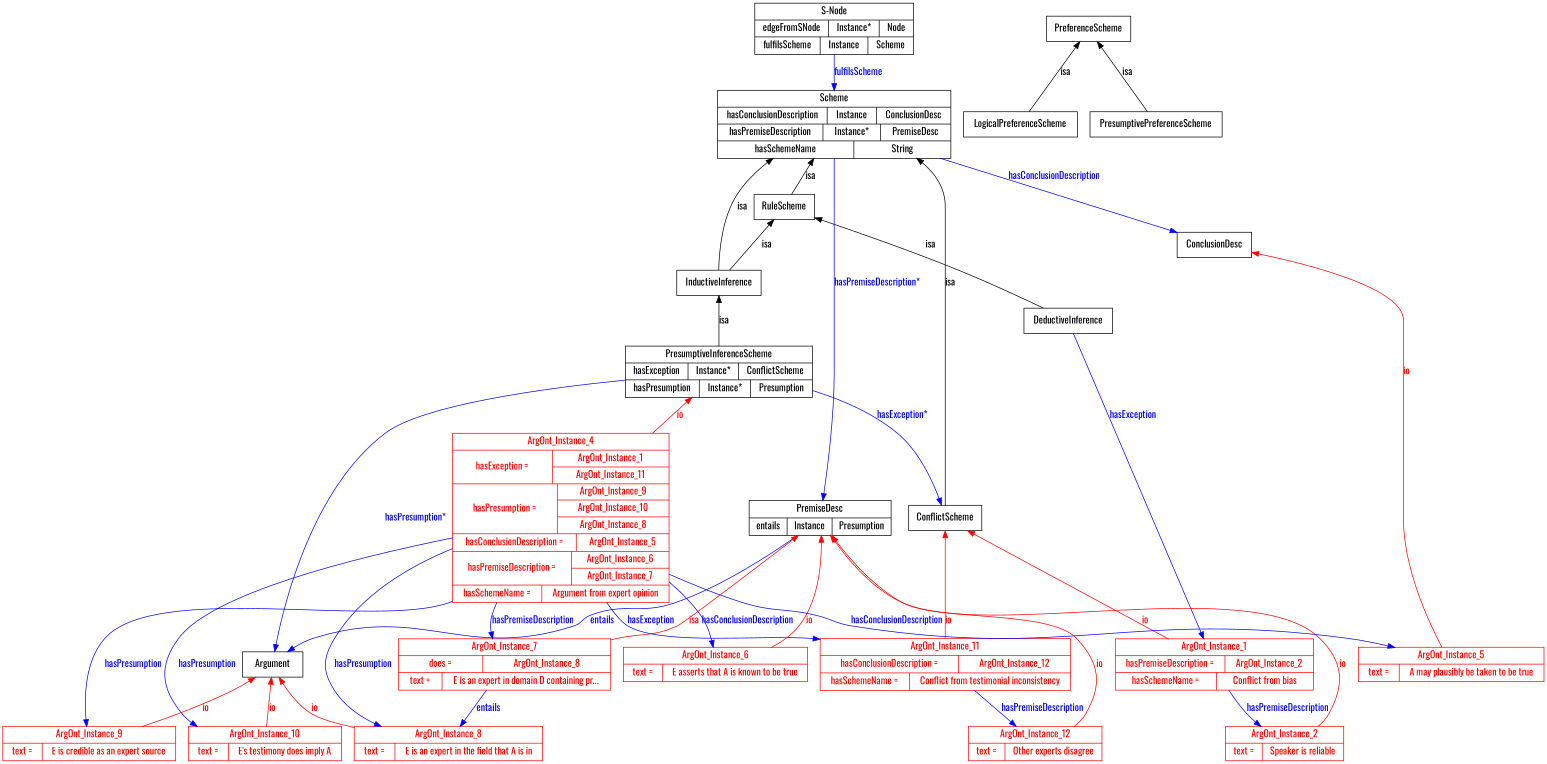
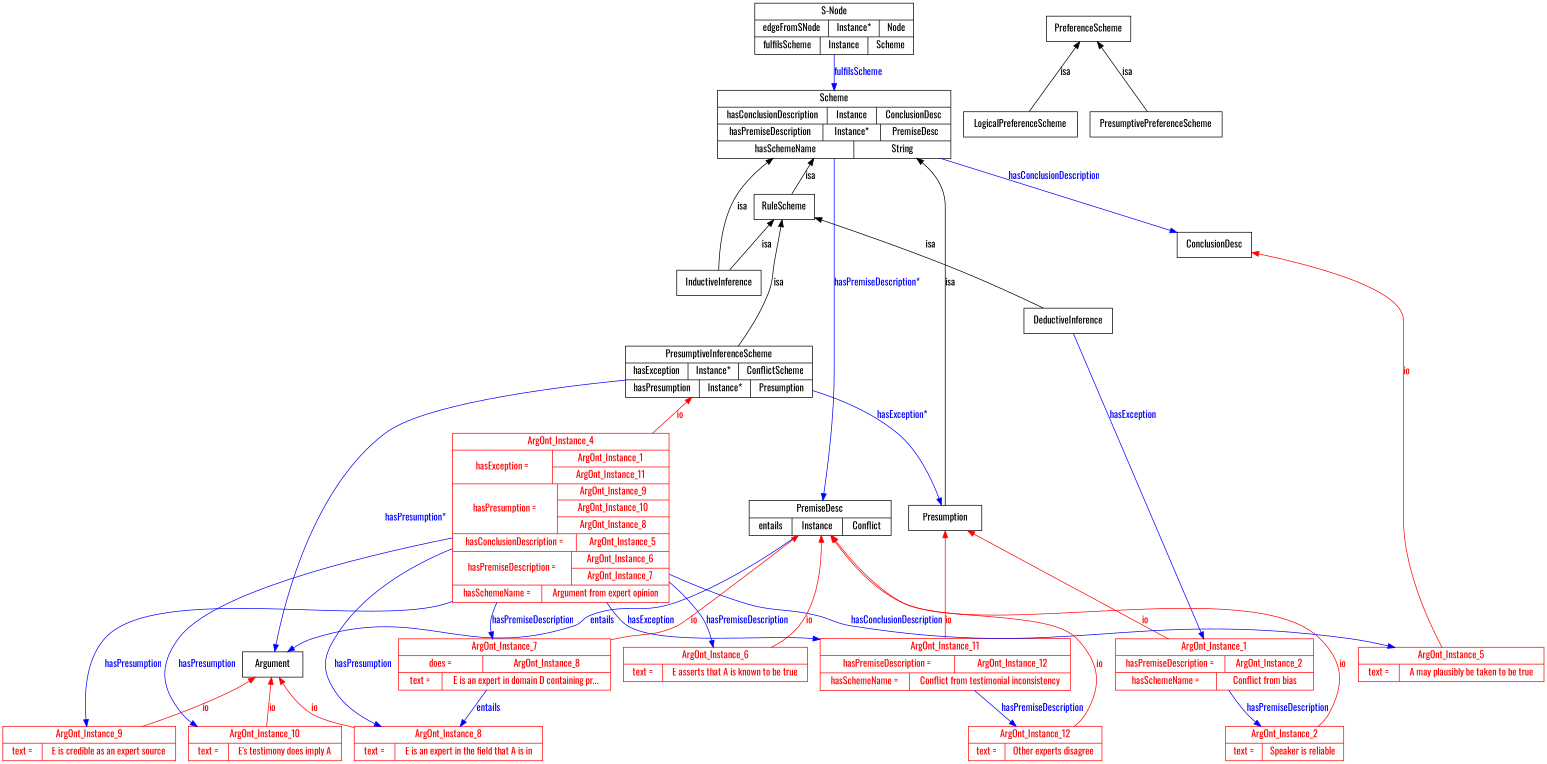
edge "PresumptiveInferenceScheme" -> "InductiveInference": now "PresumptiveInferenceScheme" -> "RuleScheme"
node "ConflictScheme": label "ConflictScheme" -> "Presumption"
node "PremiseDesc": text "Presumption" -> "Conflict"
edge "ArgOnt_Instance_7" -> "PremiseDesc": label "isa" -> "io"
edge "ArgOnt_Instance_4" -> "ArgOnt_Instance_6": label "hasConclusionDescription" -> "hasPremiseDescription"
node "ArgOnt_Instance_11": text "hasConclusionDescription =" -> "hasPremiseDescription ="
